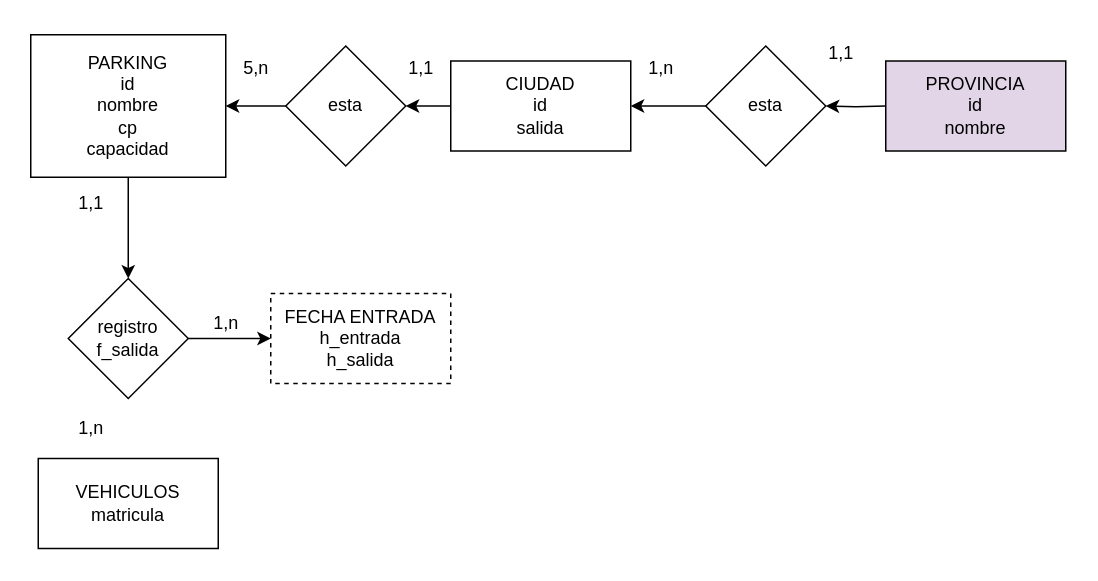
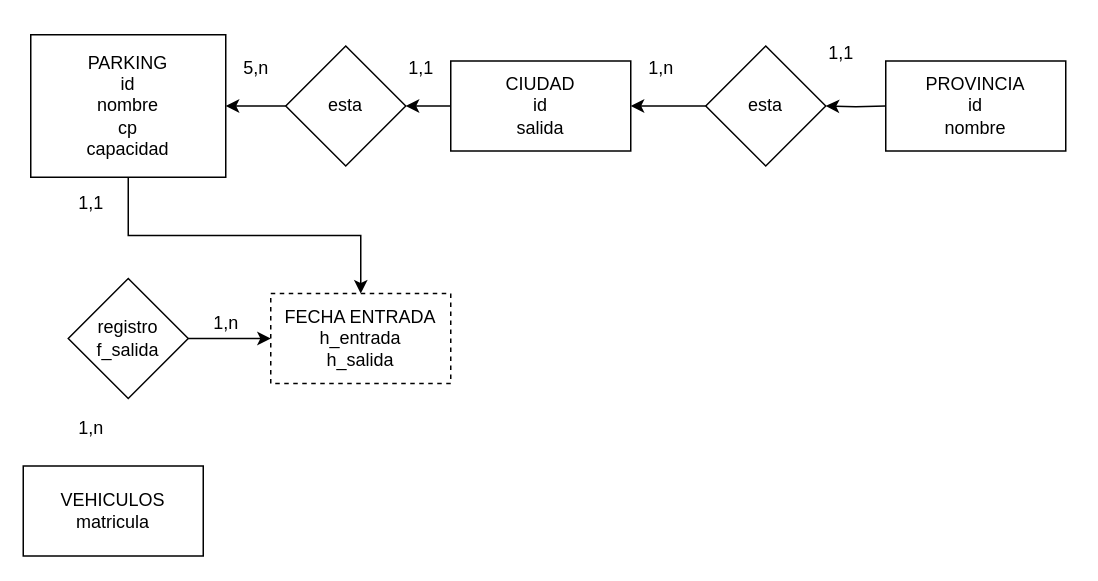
node "PROVINCIA id nombre": fillcolor #e1d5e7 -> #ffffff
edge "PARKING id nombre cp capacidad" -> "registro f_salida": now "PARKING id nombre cp capacidad" -> "FECHA ENTRADA h_entrada h_salida"
node "VEHICULOS matricula": moved (128, 503) -> (113, 511)
